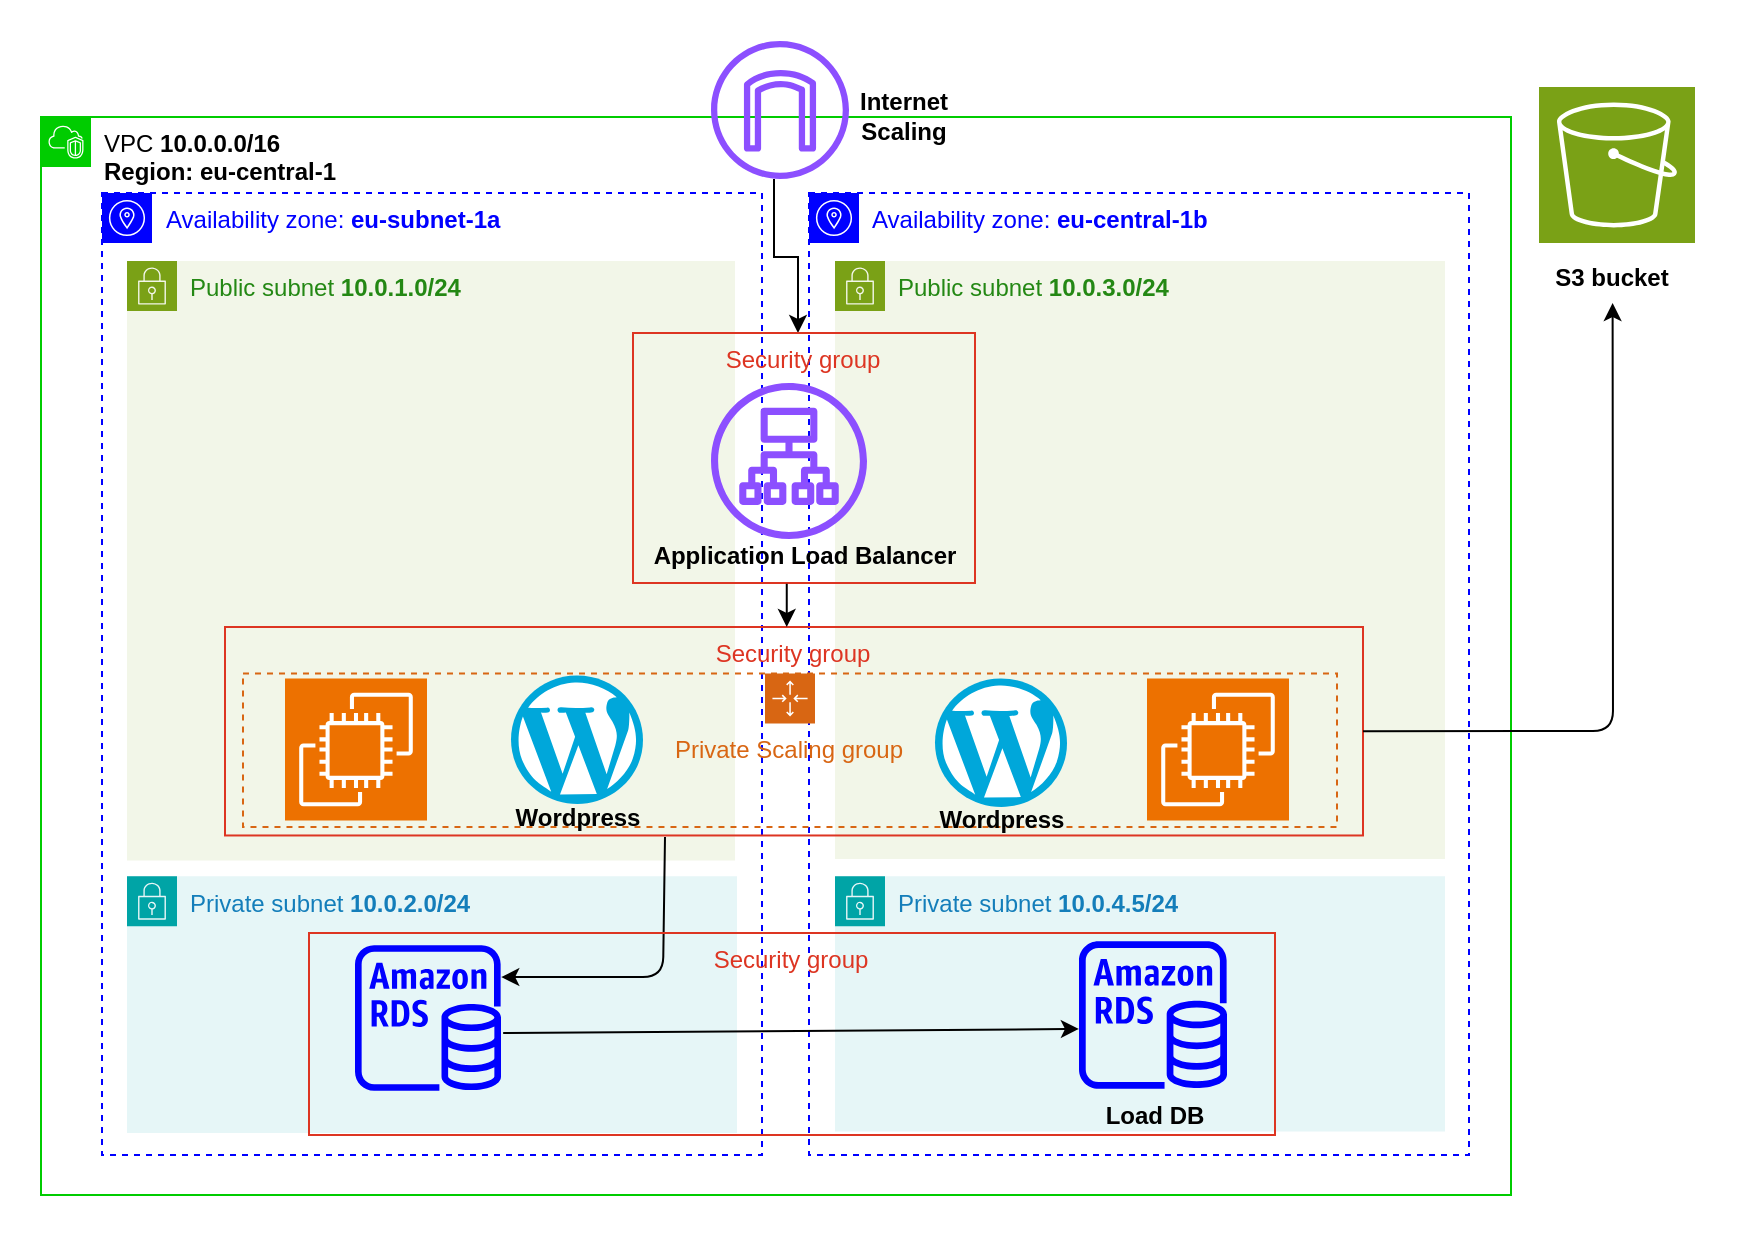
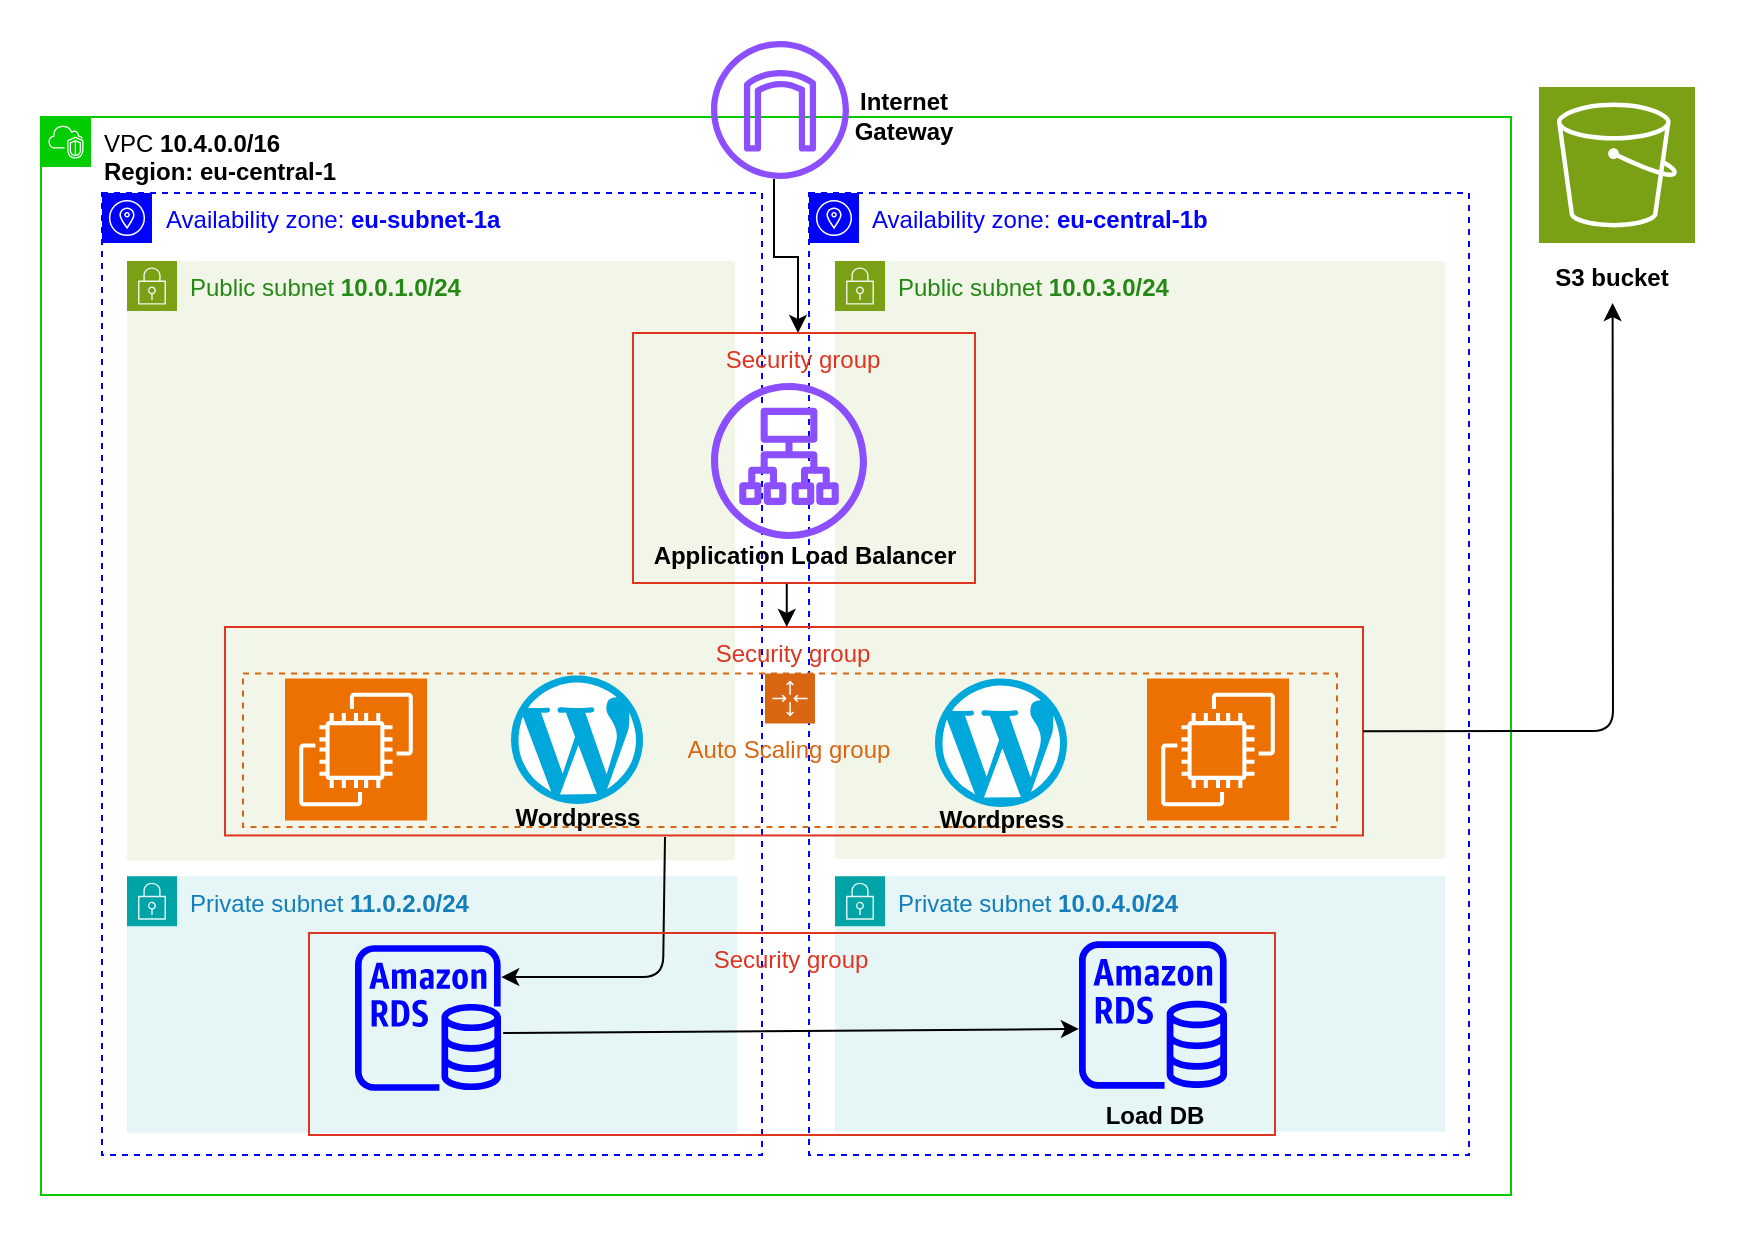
node "Internet Scaling": label "Internet Scaling" -> "Internet Gateway"
node "VPC 10.0.0.0/16 Region: eu-central-1": label "VPC 10.0.0.0/16 Region: eu-central-1" -> "VPC 10.4.0.0/16 Region: eu-central-1"
node "Private Scaling group": label "Private Scaling group" -> "Auto Scaling group"
node "Private subnet 10.0.2.0/24": label "Private subnet 10.0.2.0/24" -> "Private subnet 11.0.2.0/24"
node "Private subnet 10.0.4.5/24": label "Private subnet 10.0.4.5/24" -> "Private subnet 10.0.4.0/24"
